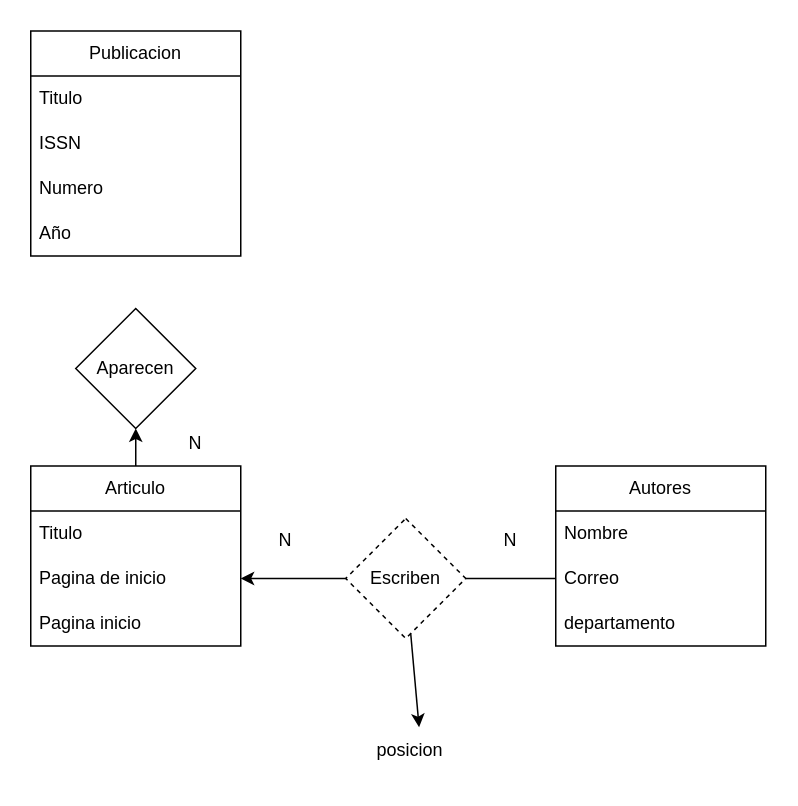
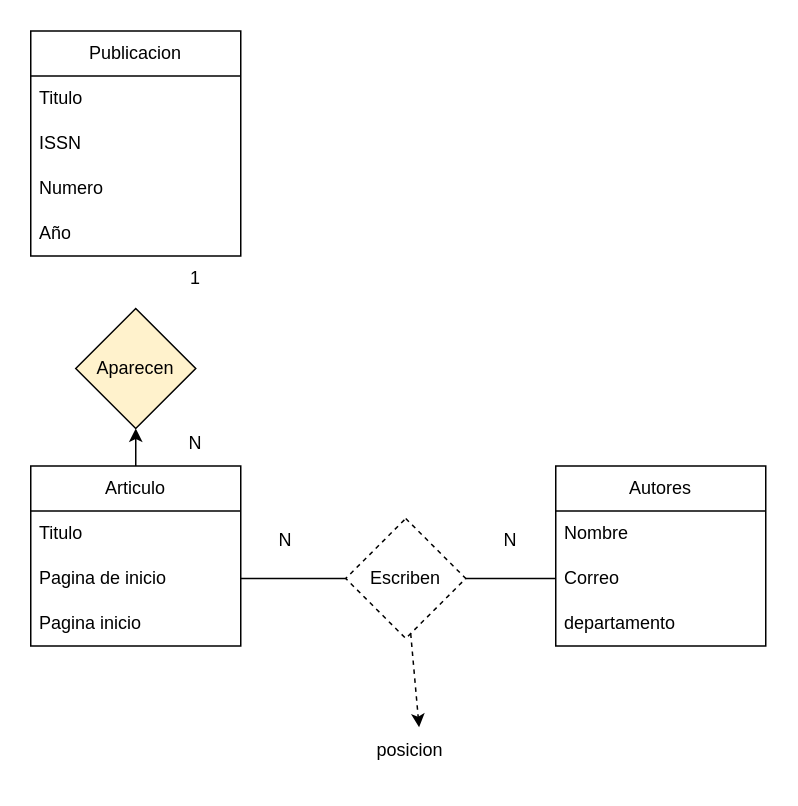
node "1": added
node "Aparecen": fillcolor #ffffff -> #fff2cc
edge "Correo" -> "Pagina de inicio": arrowhead classic -> none
edge "Escriben" -> "posicion": style solid -> dashed
